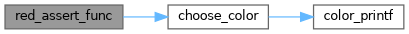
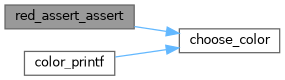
node "red_assert_func": label "red_assert_func" -> "red_assert_assert"
edge "choose_color" -> "color_printf": reversed
